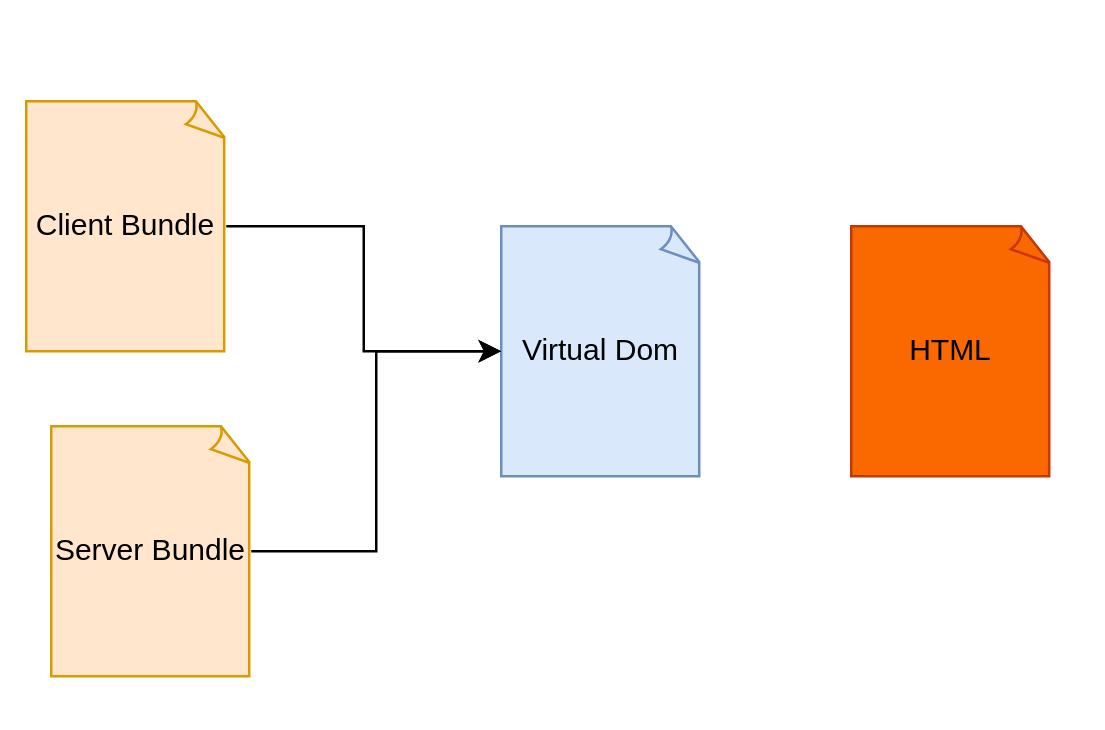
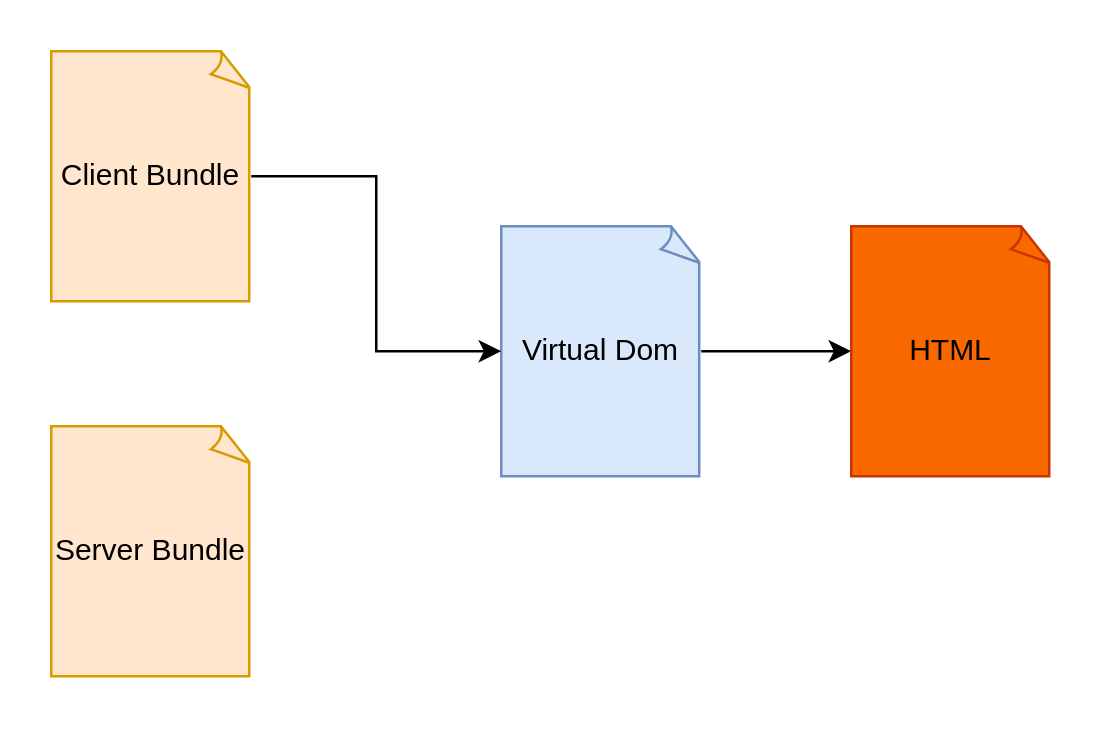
node "Client Bundle": moved (126, 226) -> (151, 176)
edge "Virtual Dom" -> "HTML": added
edge "Server Bundle" -> "Virtual Dom": removed
